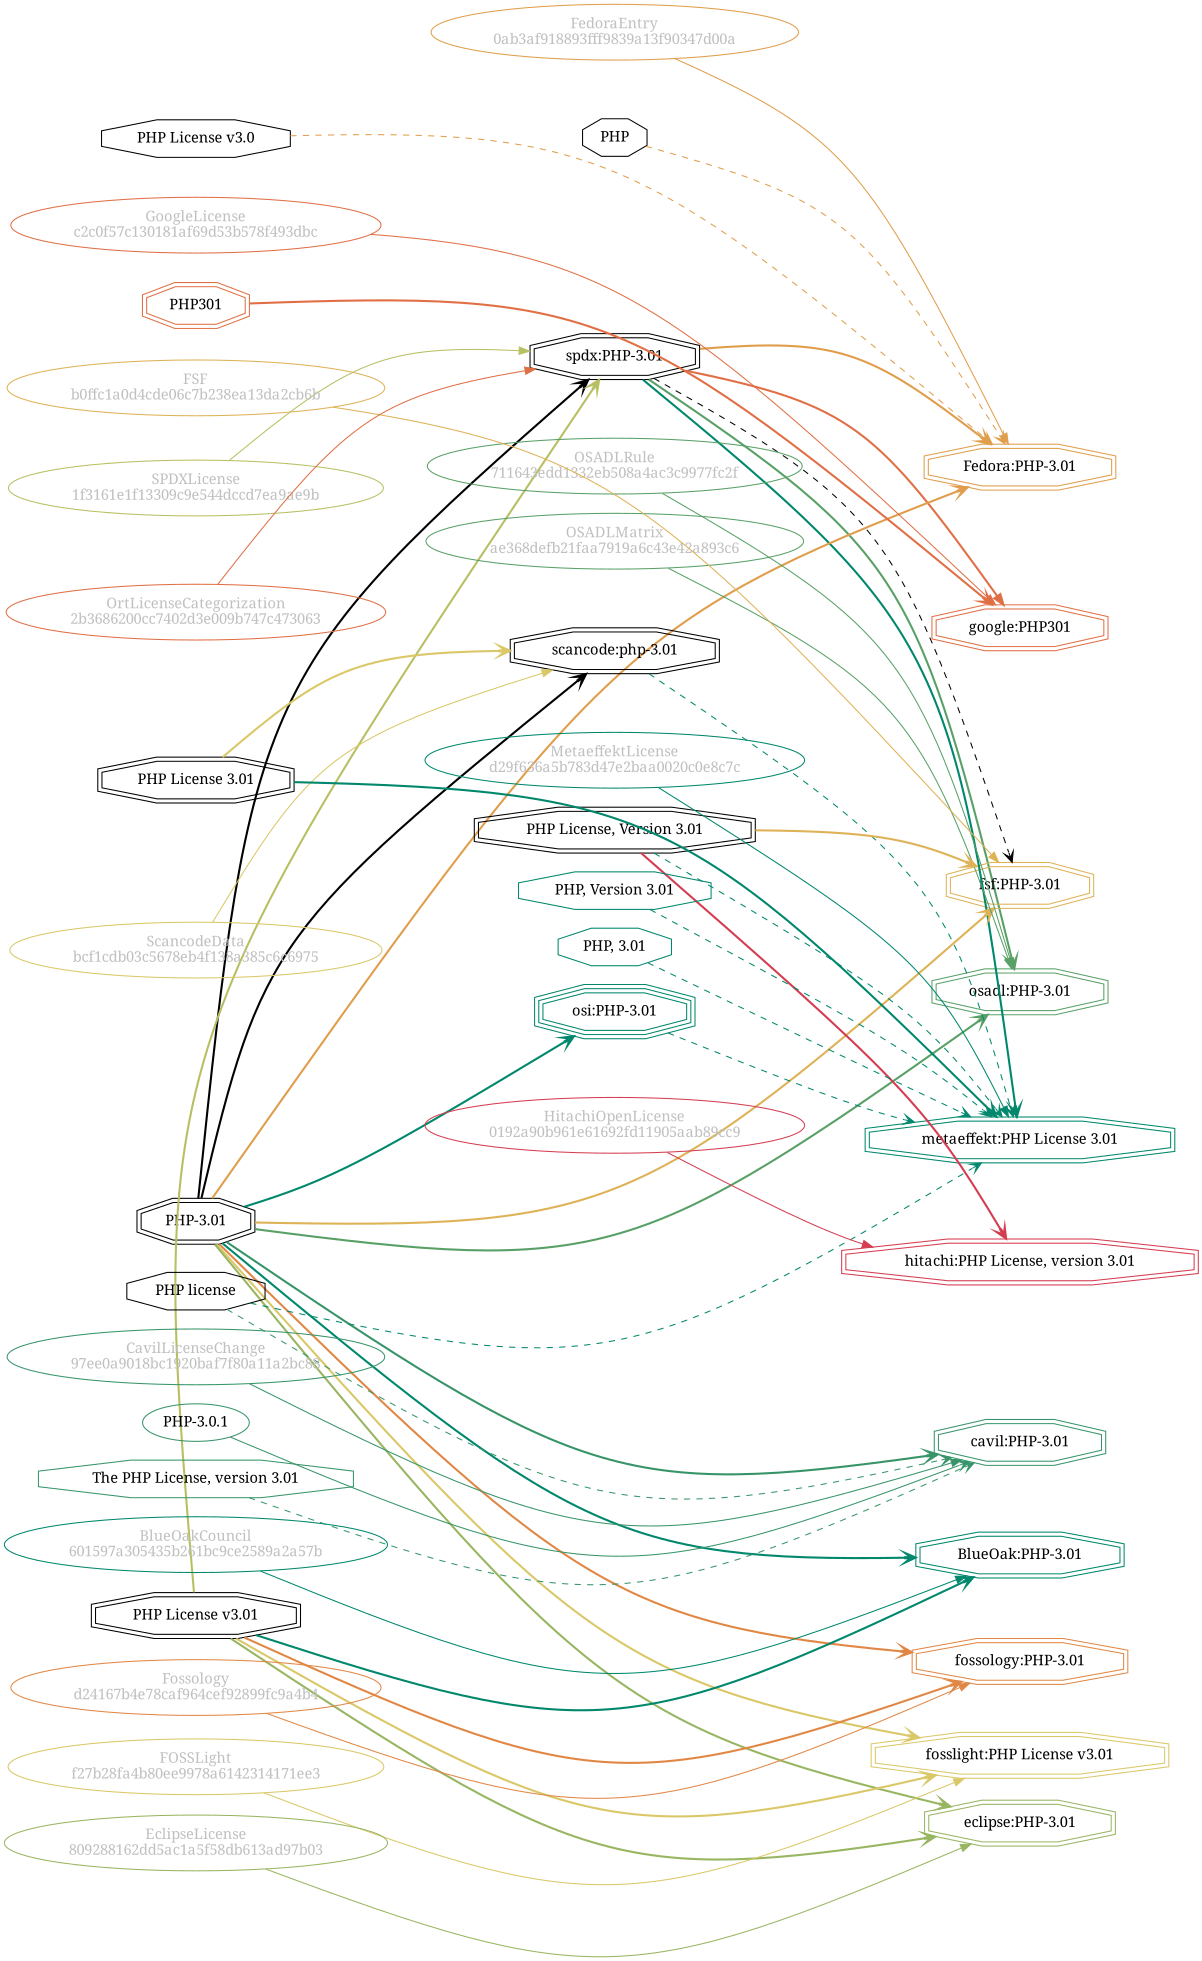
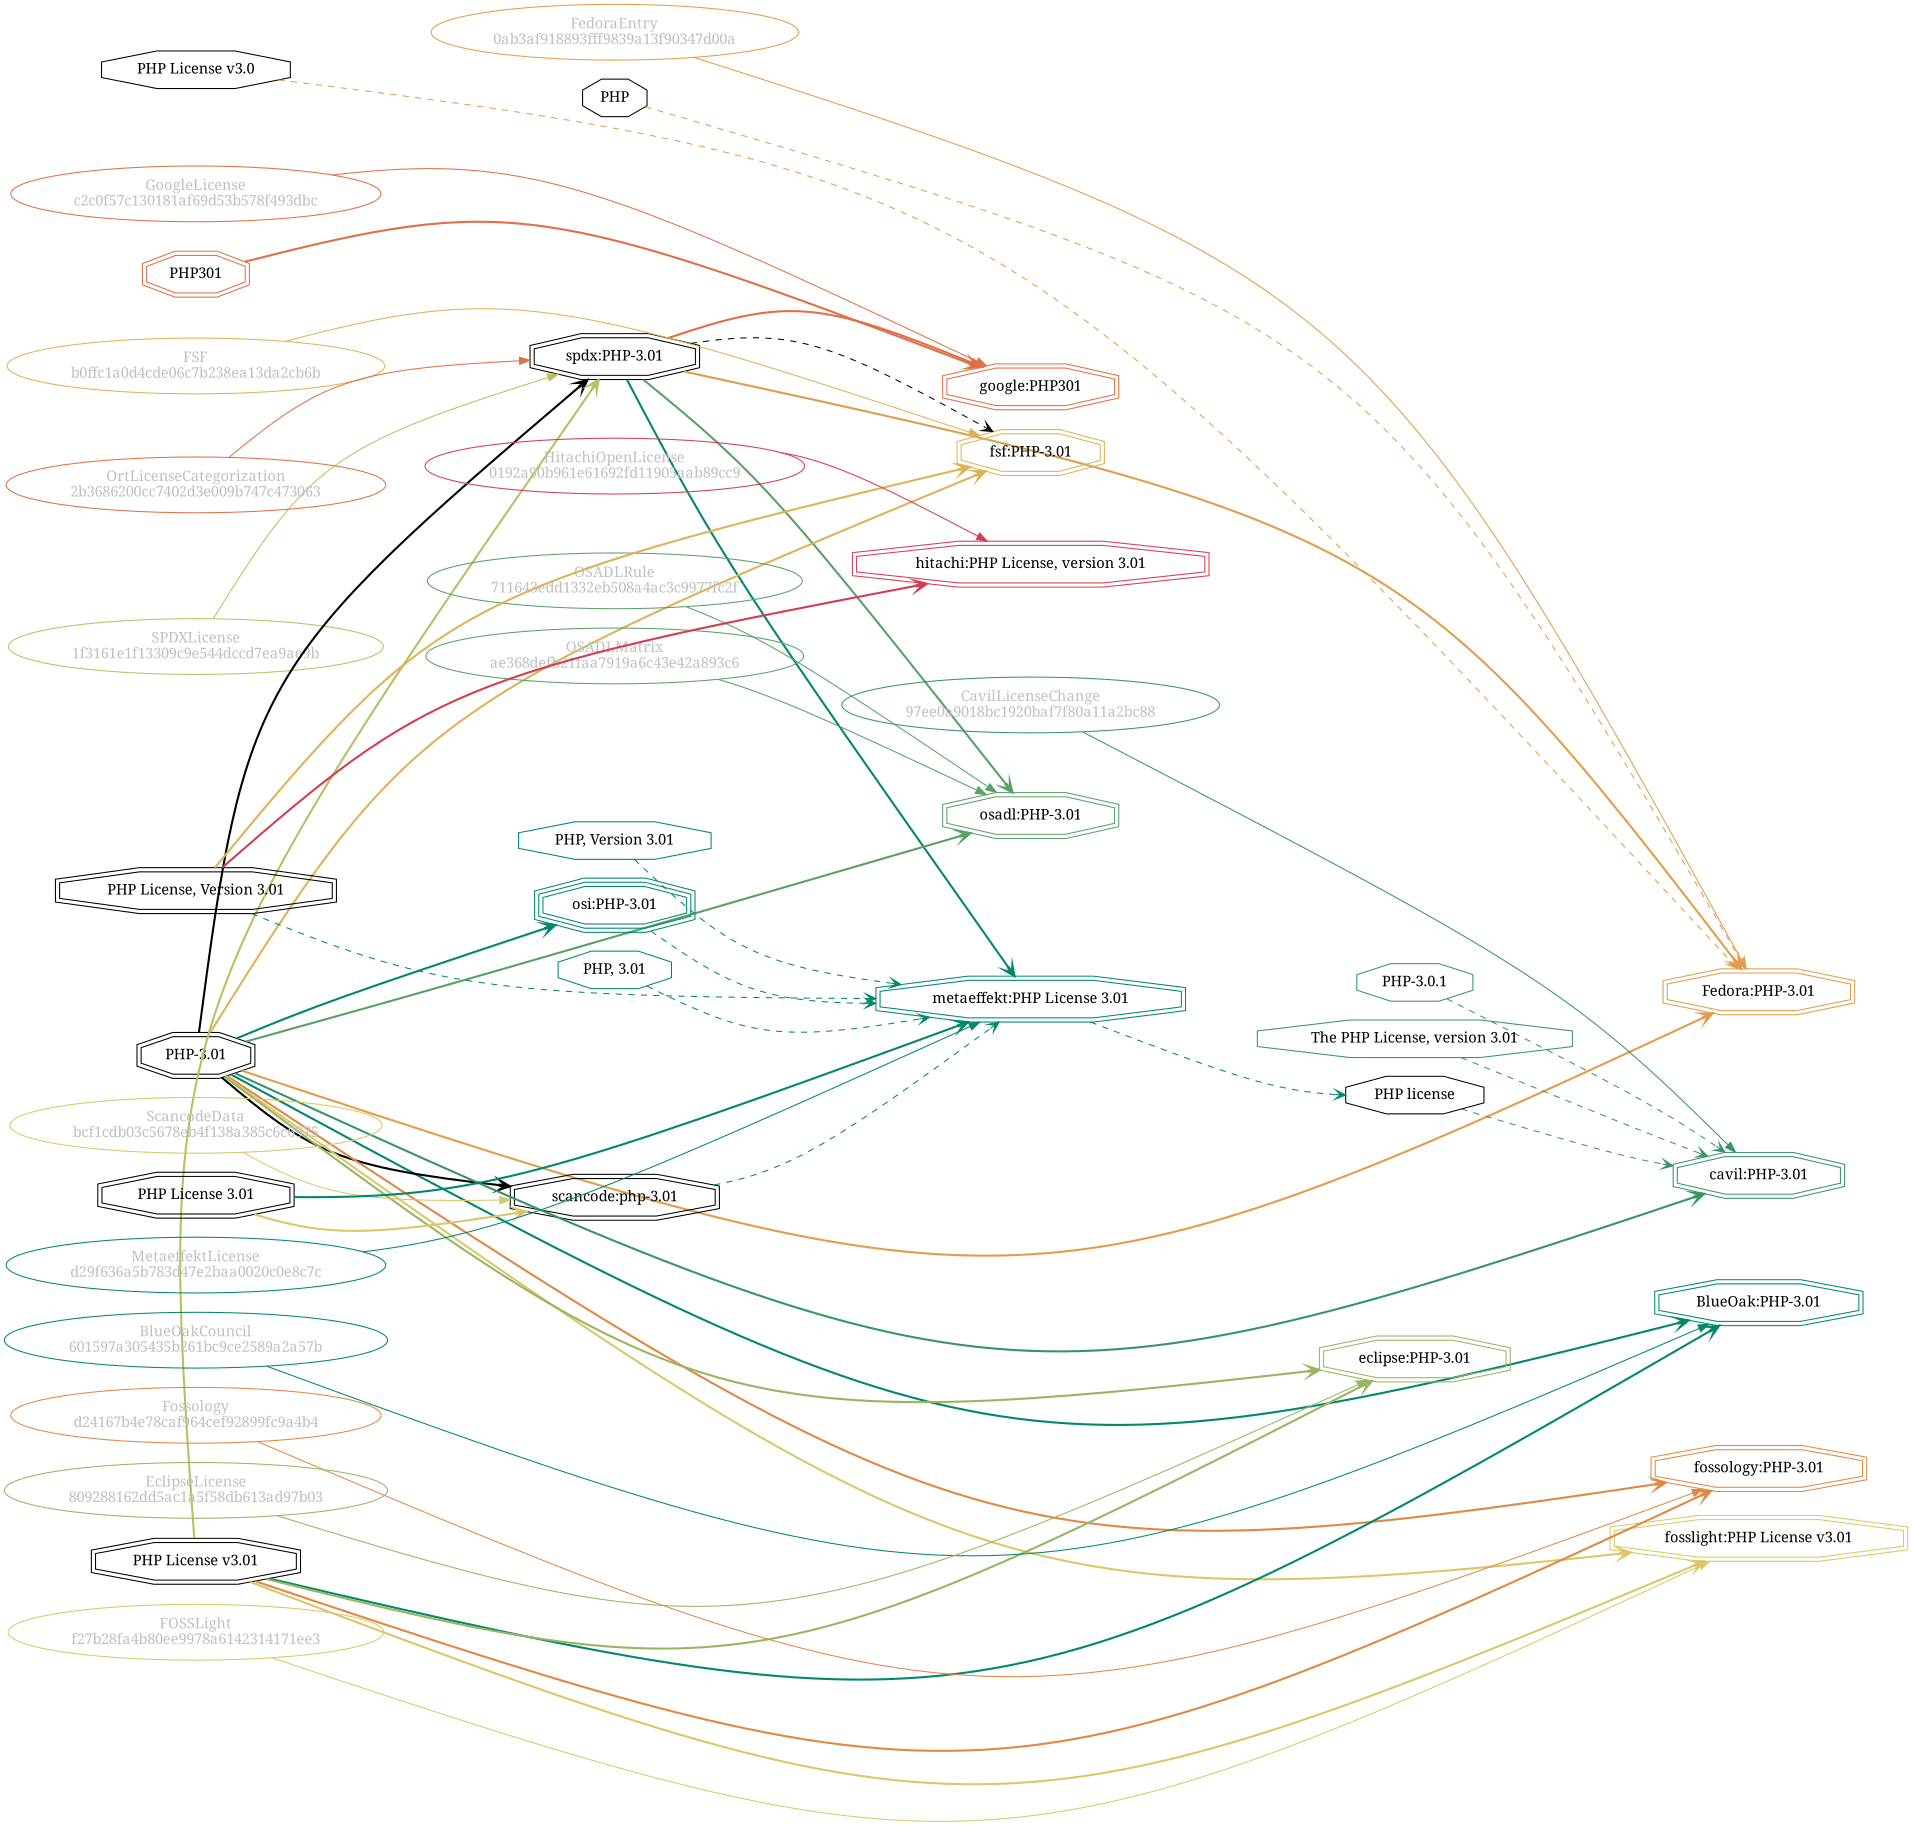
edge "PHP license" -> "metaeffekt:PHP License 3.01": reversed
node "PHP-3.0.1": shape ellipse -> octagon
edge "PHP-3.0.1" -> "cavil:PHP-3.01": style solid -> dashed
